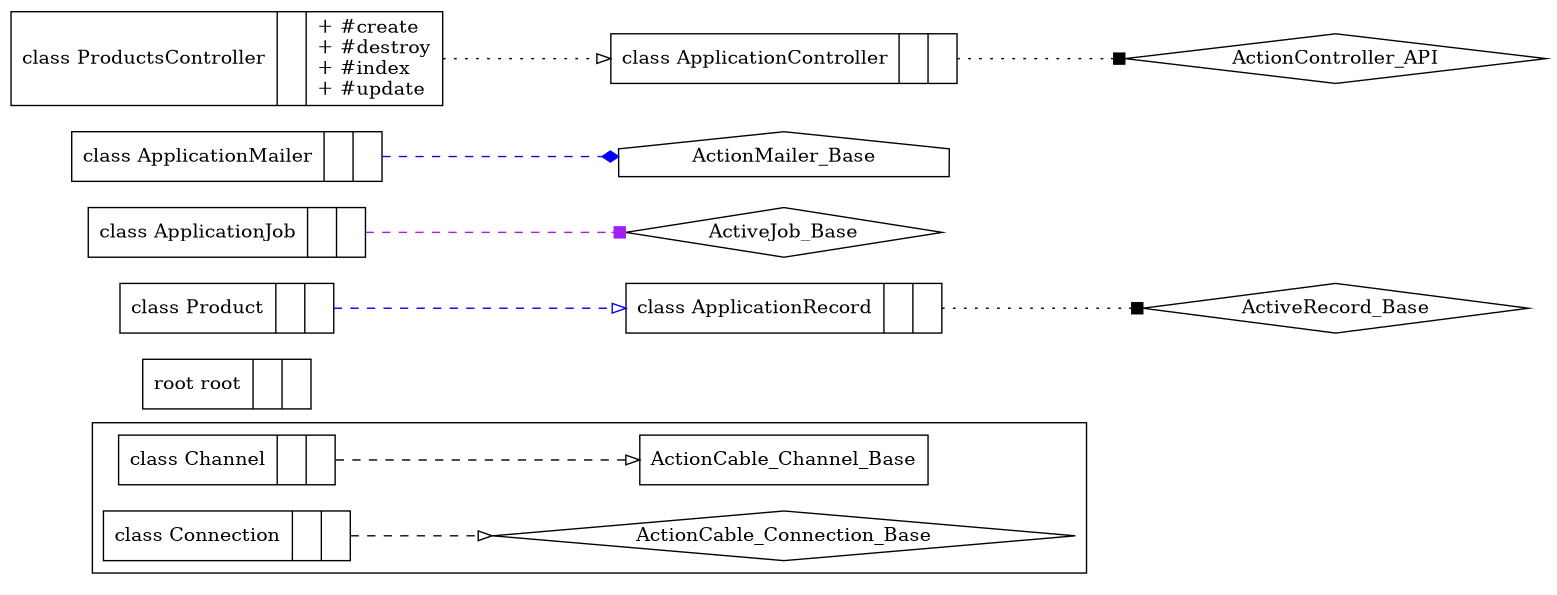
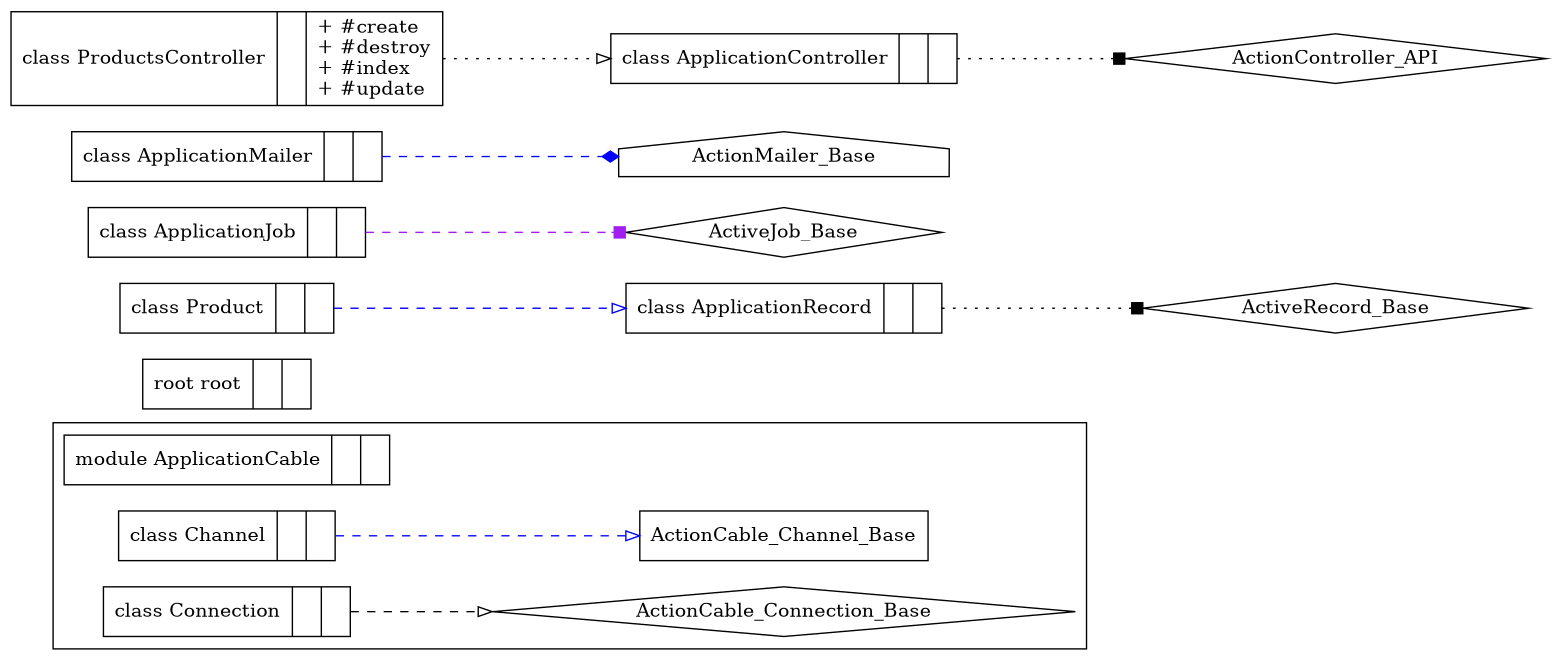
node "module ApplicationCable": added
edge "class Channel" -> "ActionCable_Channel_Base": color black -> blue
